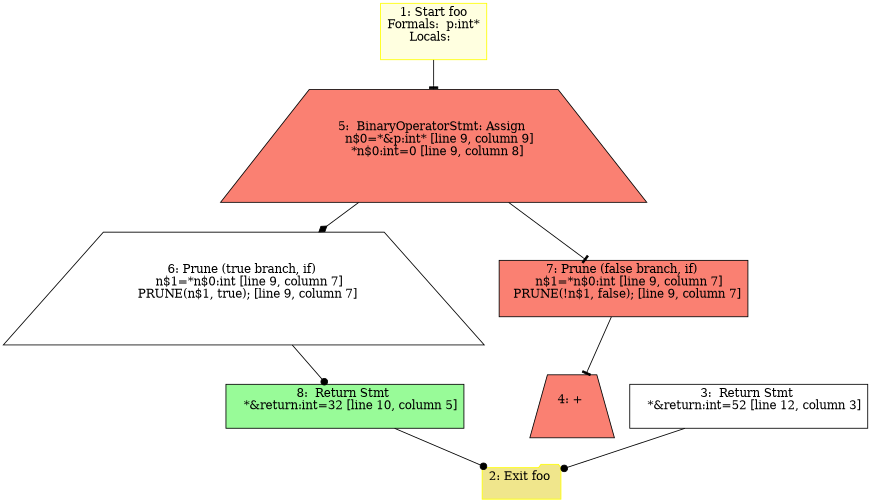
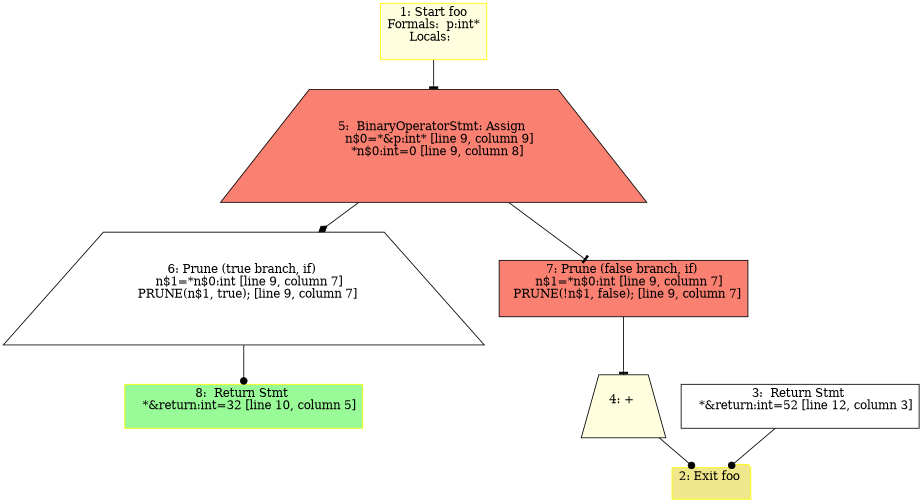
node "8:  Return Stmt *&return:int=32 [line 10, column 5]": color black -> yellow
node "4: +": fillcolor salmon -> lightyellow
edge "8:  Return Stmt *&return:int=32 [line 10, column 5]" -> "2: Exit foo": now "4: +" -> "2: Exit foo"
